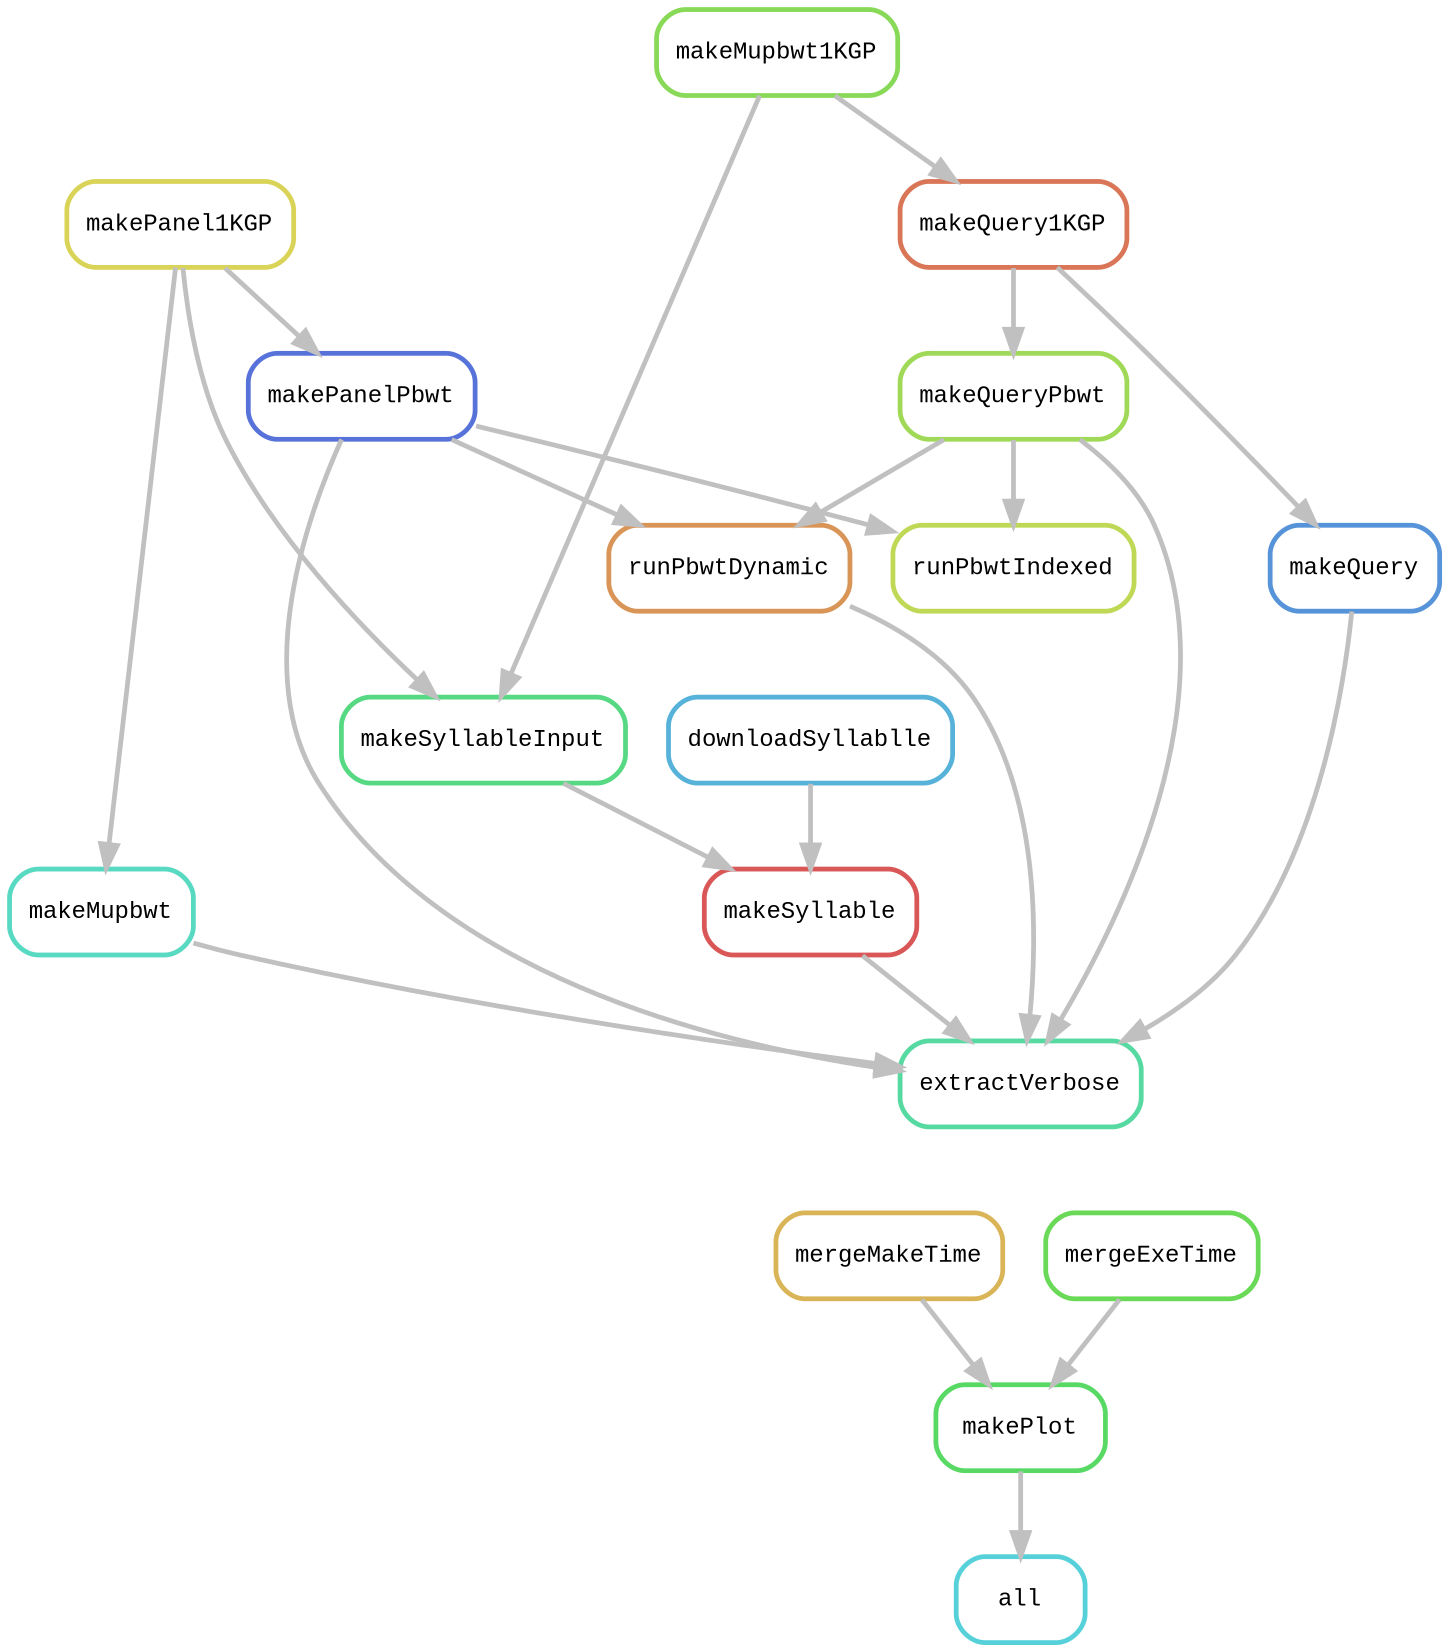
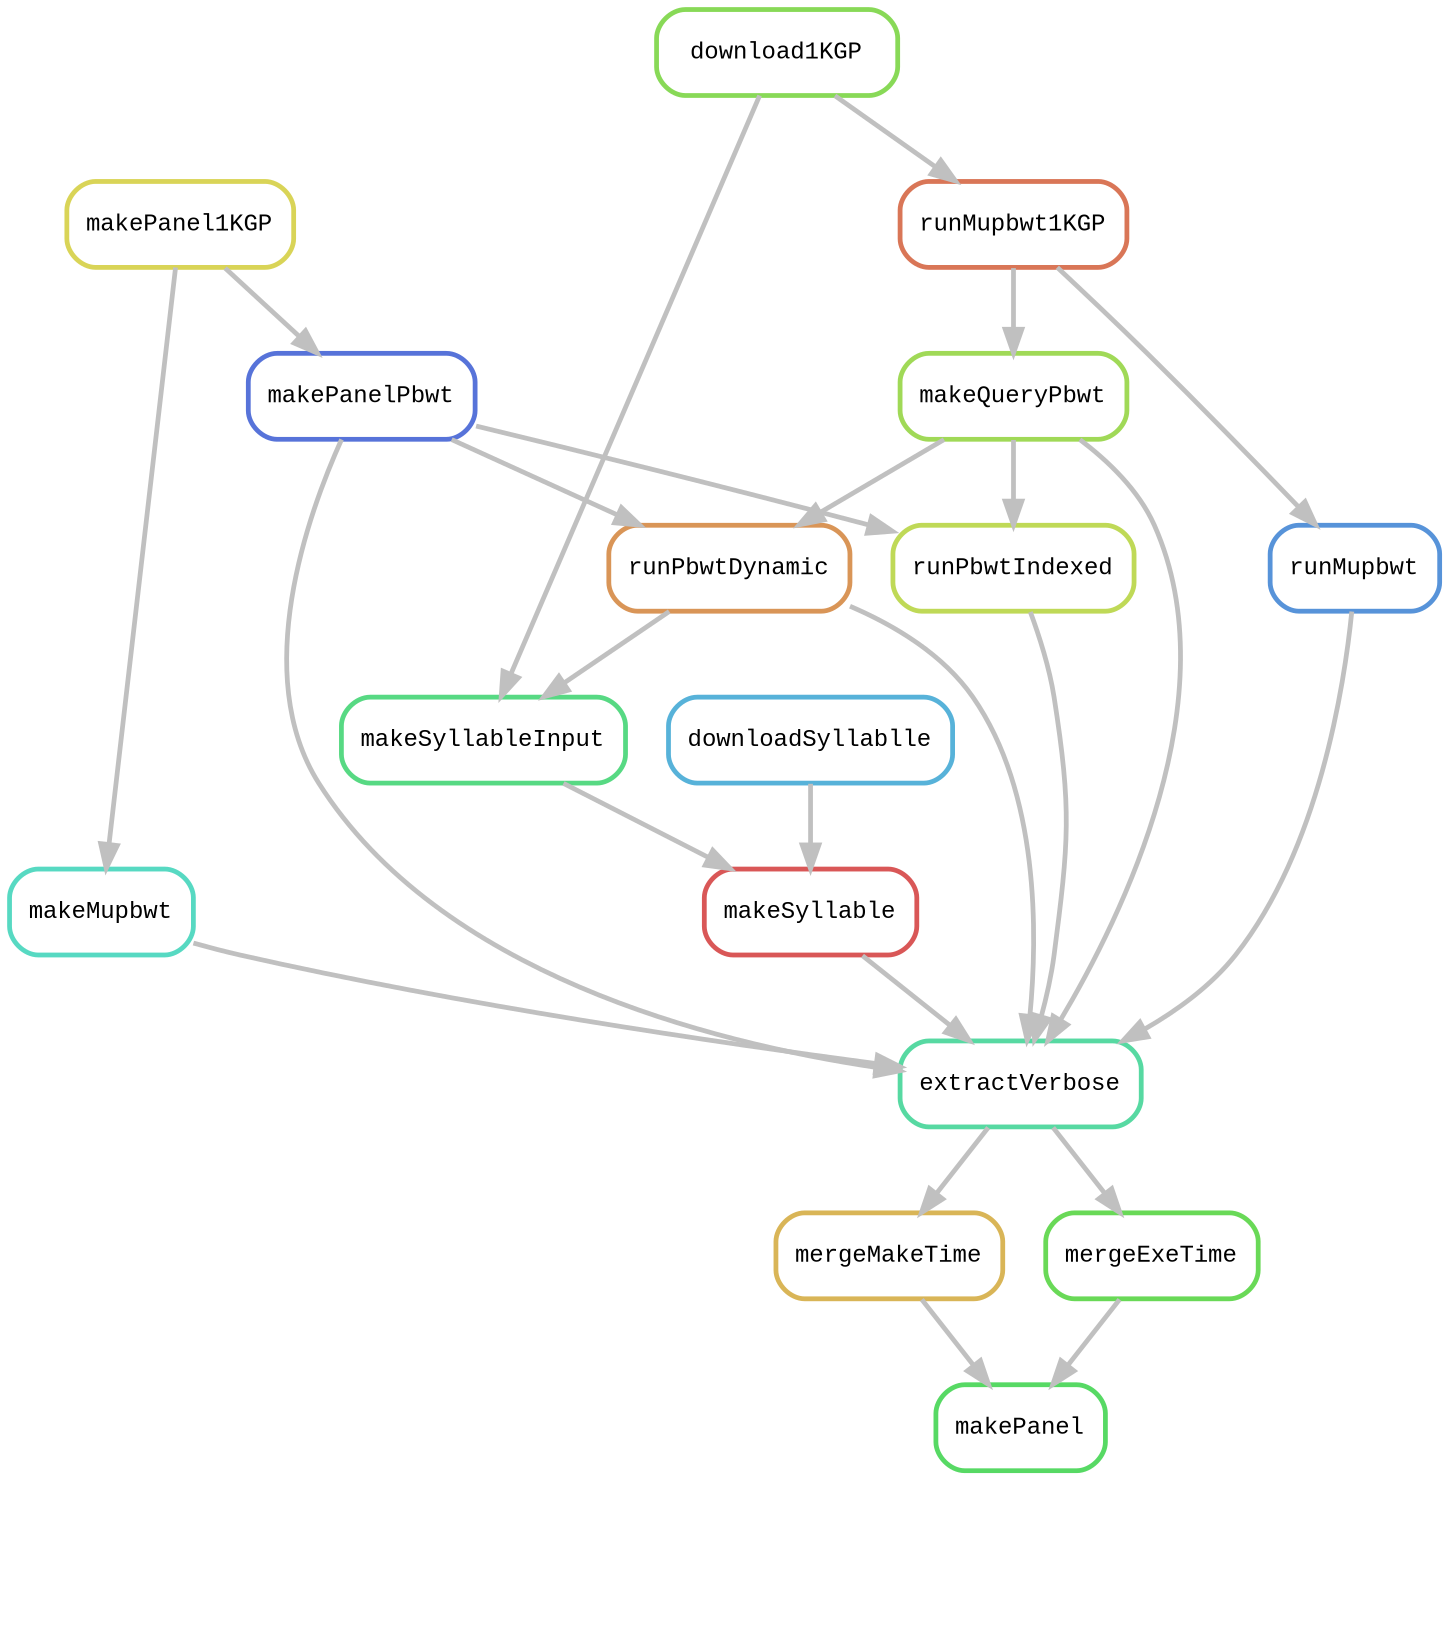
node "makeMupbwt1KGP": label "makeMupbwt1KGP" -> "download1KGP"
node "makeQuery1KGP": label "makeQuery1KGP" -> "runMupbwt1KGP"
edge "makePanel1KGP" -> "makeSyllableInput": now "runPbwtDynamic" -> "makeSyllableInput"
node "makeQuery": label "makeQuery" -> "runMupbwt"
edge "runPbwtIndexed" -> "extractVerbose": added
edge "extractVerbose" -> "mergeMakeTime": added
edge "extractVerbose" -> "mergeExeTime": added
node "makePlot": label "makePlot" -> "makePanel"
node "all": removed
